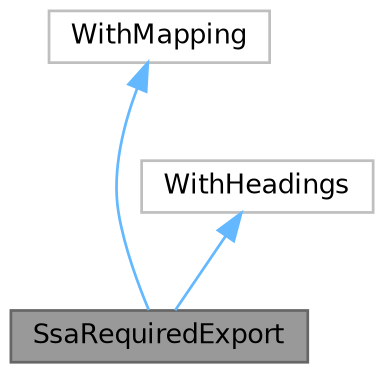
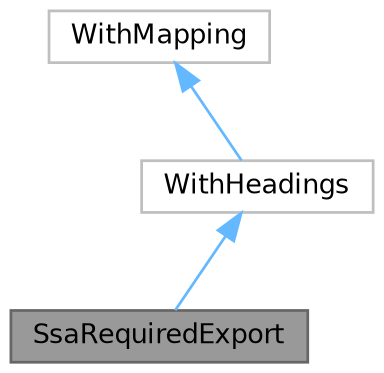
edge "SsaRequiredExport" -> "WithMapping": now "WithHeadings" -> "WithMapping"
